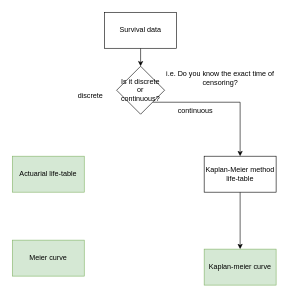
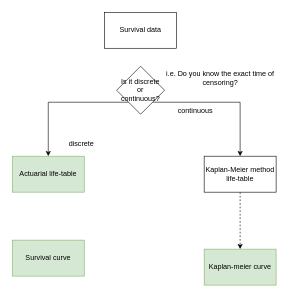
edge "Survival data" -> "Is it discrete or continuous?": removed
node "discrete": moved (90, 96) -> (81, 144)
edge "Is it discrete or continuous?" -> "Actuarial life-table": added
edge "Kaplan-Meier method life-table" -> "Kaplan-meier curve": style solid -> dashed
node "Meier curve": label "Meier curve" -> "Survival curve"
